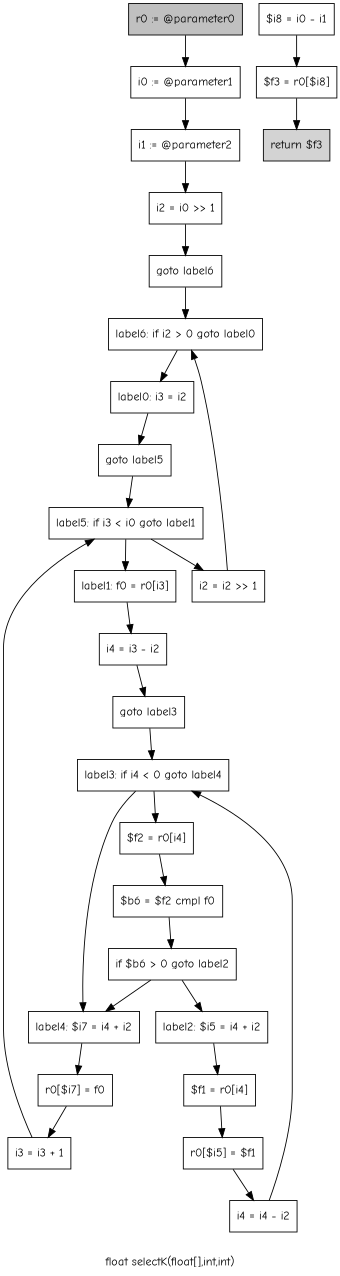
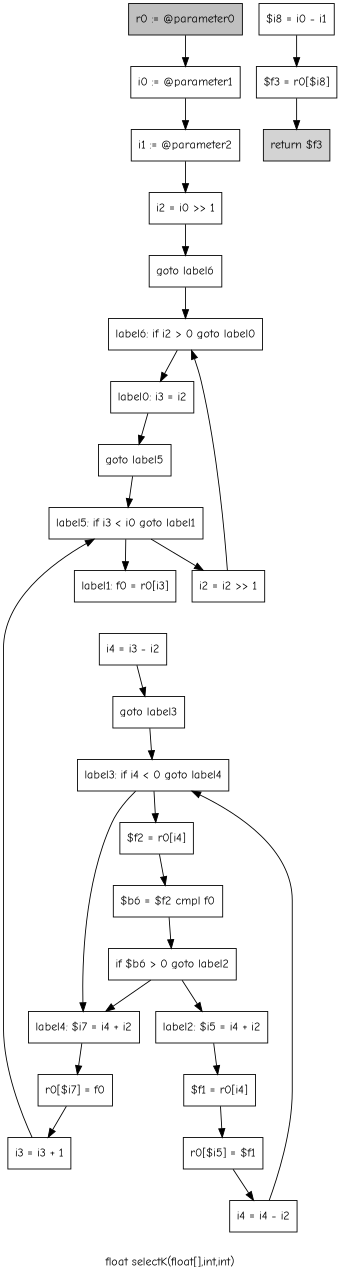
edge "label1: f0 = r0[i3]" -> "i4 = i3 - i2": removed
